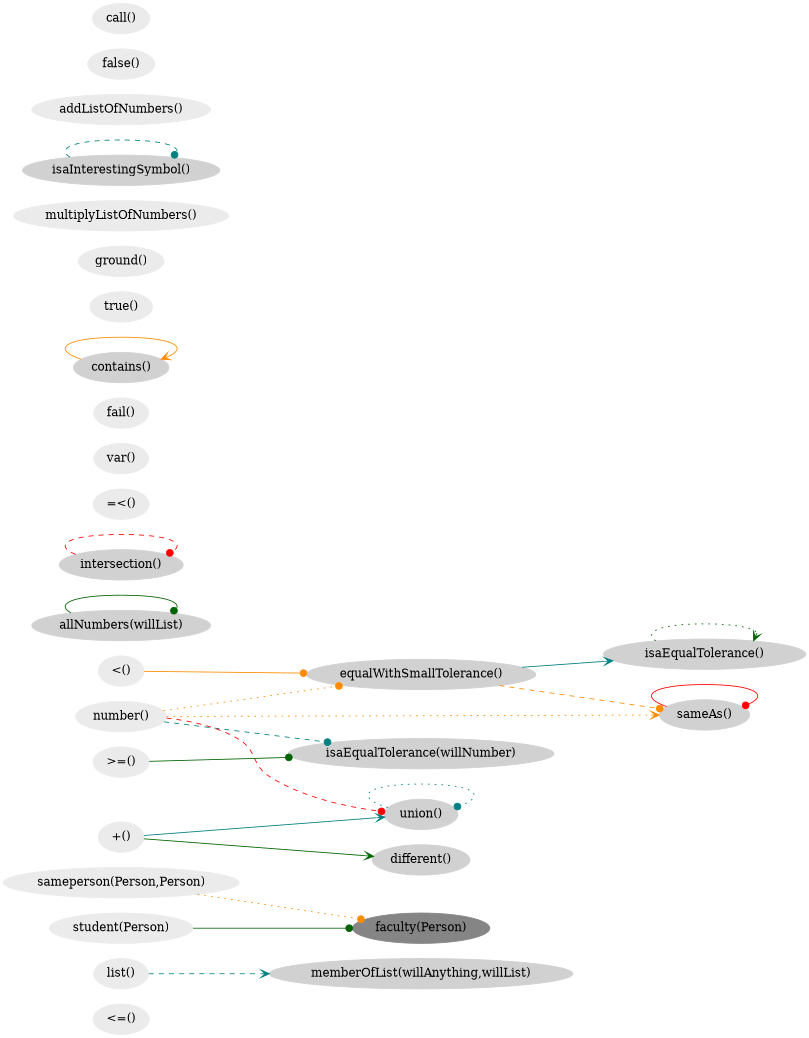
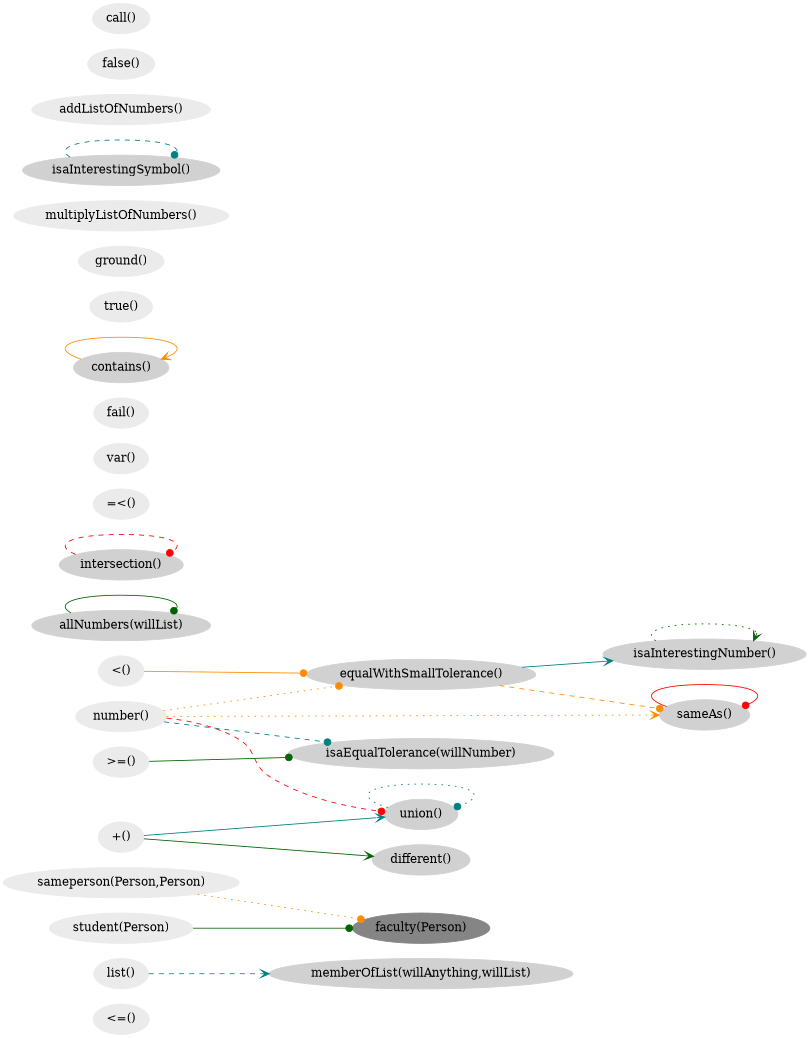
node "isaEqualTolerance()": label "isaEqualTolerance()" -> "isaInterestingNumber()"
